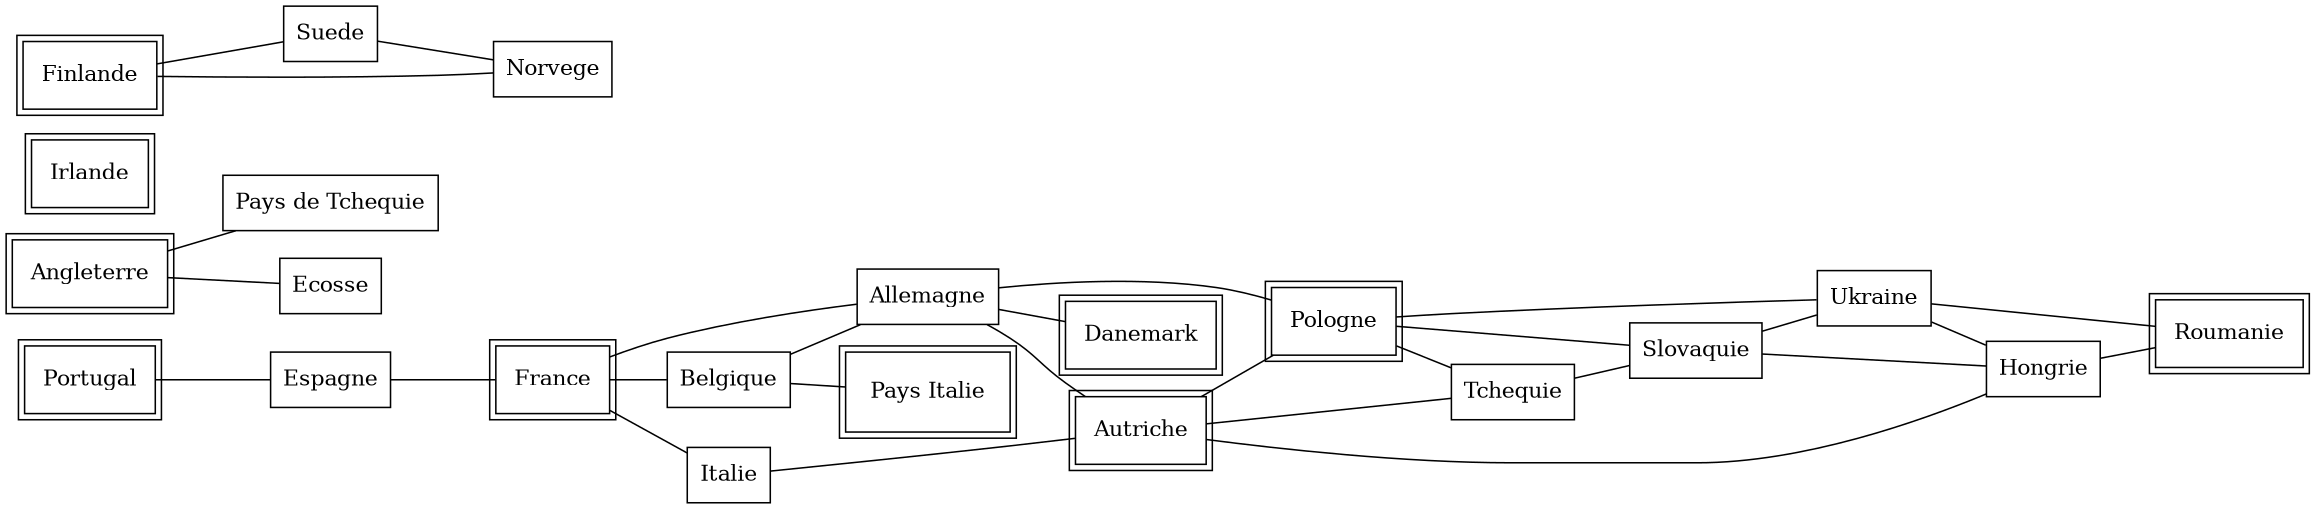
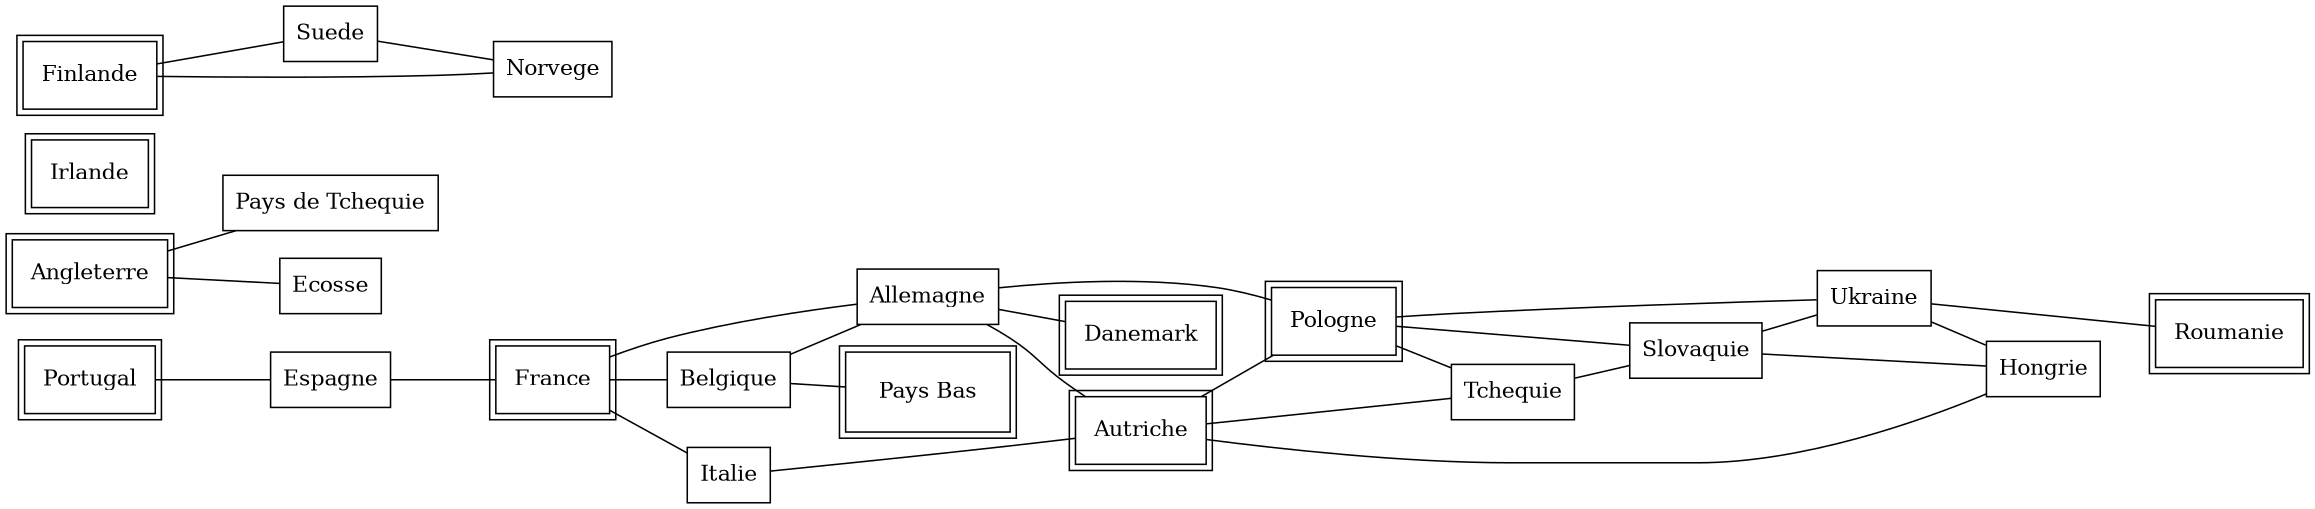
edge "Roumanie" -- "Hongrie": removed
node "Pays Italie": label "Pays Italie" -> "Pays Bas"
